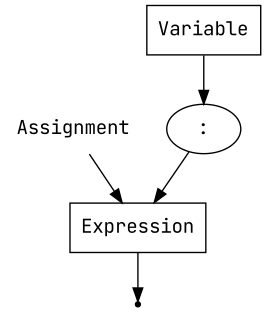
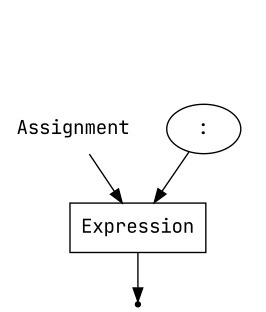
node "Variable": removed
